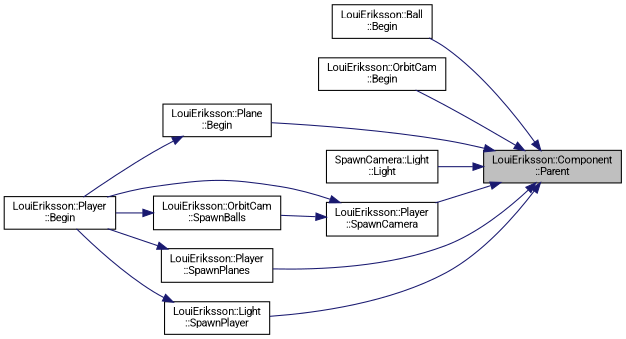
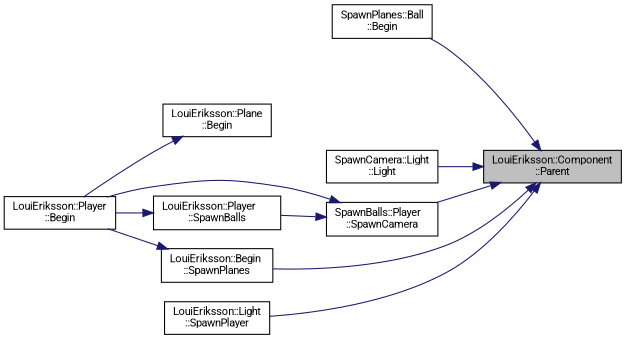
node "LouiEriksson::Ball ::Begin": label "LouiEriksson::Ball ::Begin" -> "SpawnPlanes::Ball ::Begin"
node "LouiEriksson::OrbitCam ::Begin": removed
edge "LouiEriksson::Plane ::Begin" -> "LouiEriksson::Component ::Parent": removed
node "LouiEriksson::OrbitCam ::SpawnBalls": label "LouiEriksson::OrbitCam ::SpawnBalls" -> "LouiEriksson::Player ::SpawnBalls"
node "LouiEriksson::Player ::SpawnCamera": label "LouiEriksson::Player ::SpawnCamera" -> "SpawnBalls::Player ::SpawnCamera"
node "LouiEriksson::Player ::SpawnPlanes": label "LouiEriksson::Player ::SpawnPlanes" -> "LouiEriksson::Begin ::SpawnPlanes"
edge "LouiEriksson::Player ::Begin" -> "LouiEriksson::Light ::SpawnPlayer": removed
